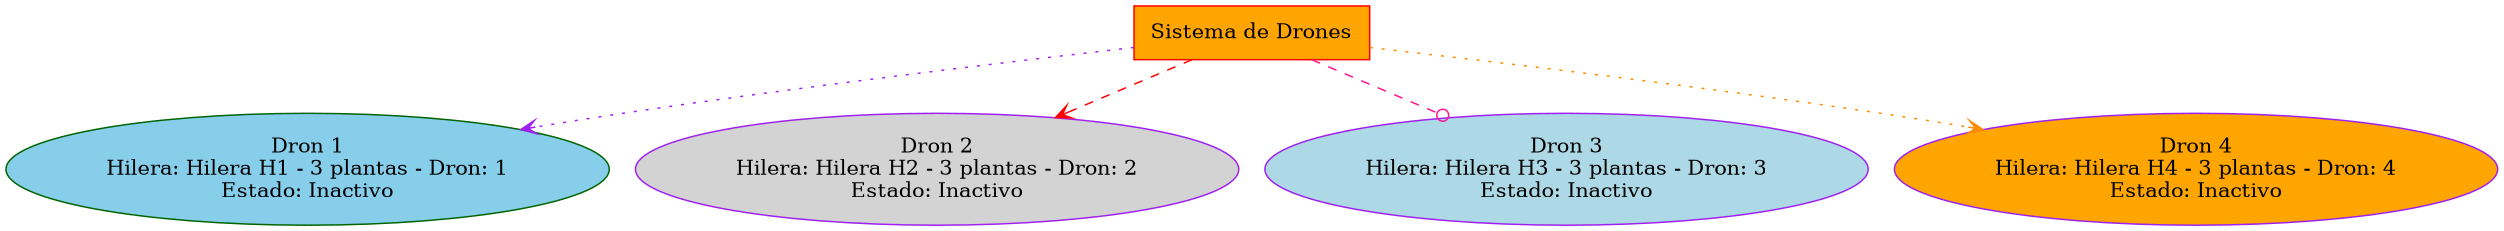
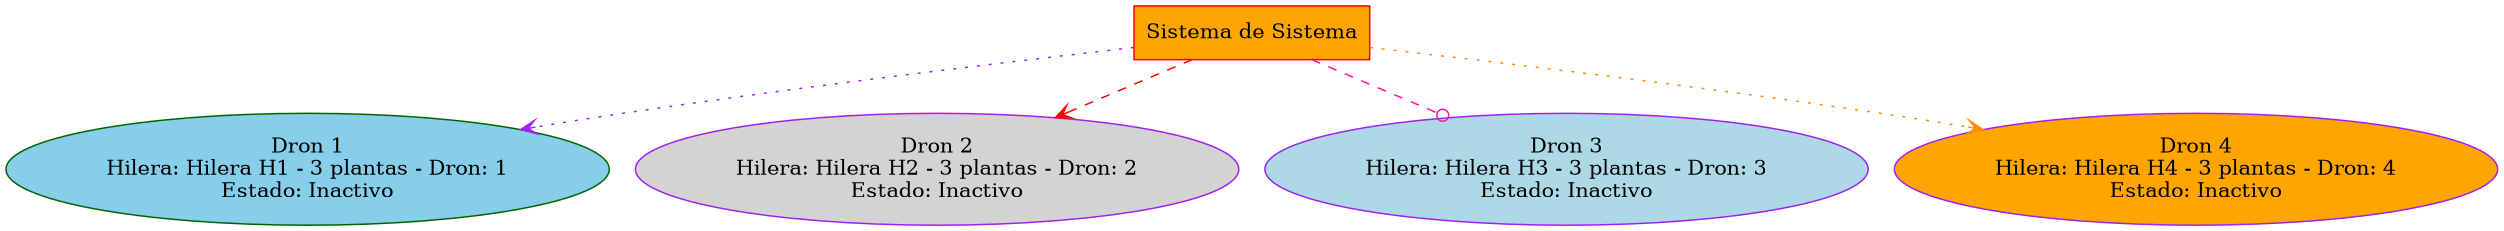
node "Sistema de Drones": label "Sistema de Drones" -> "Sistema de Sistema"
